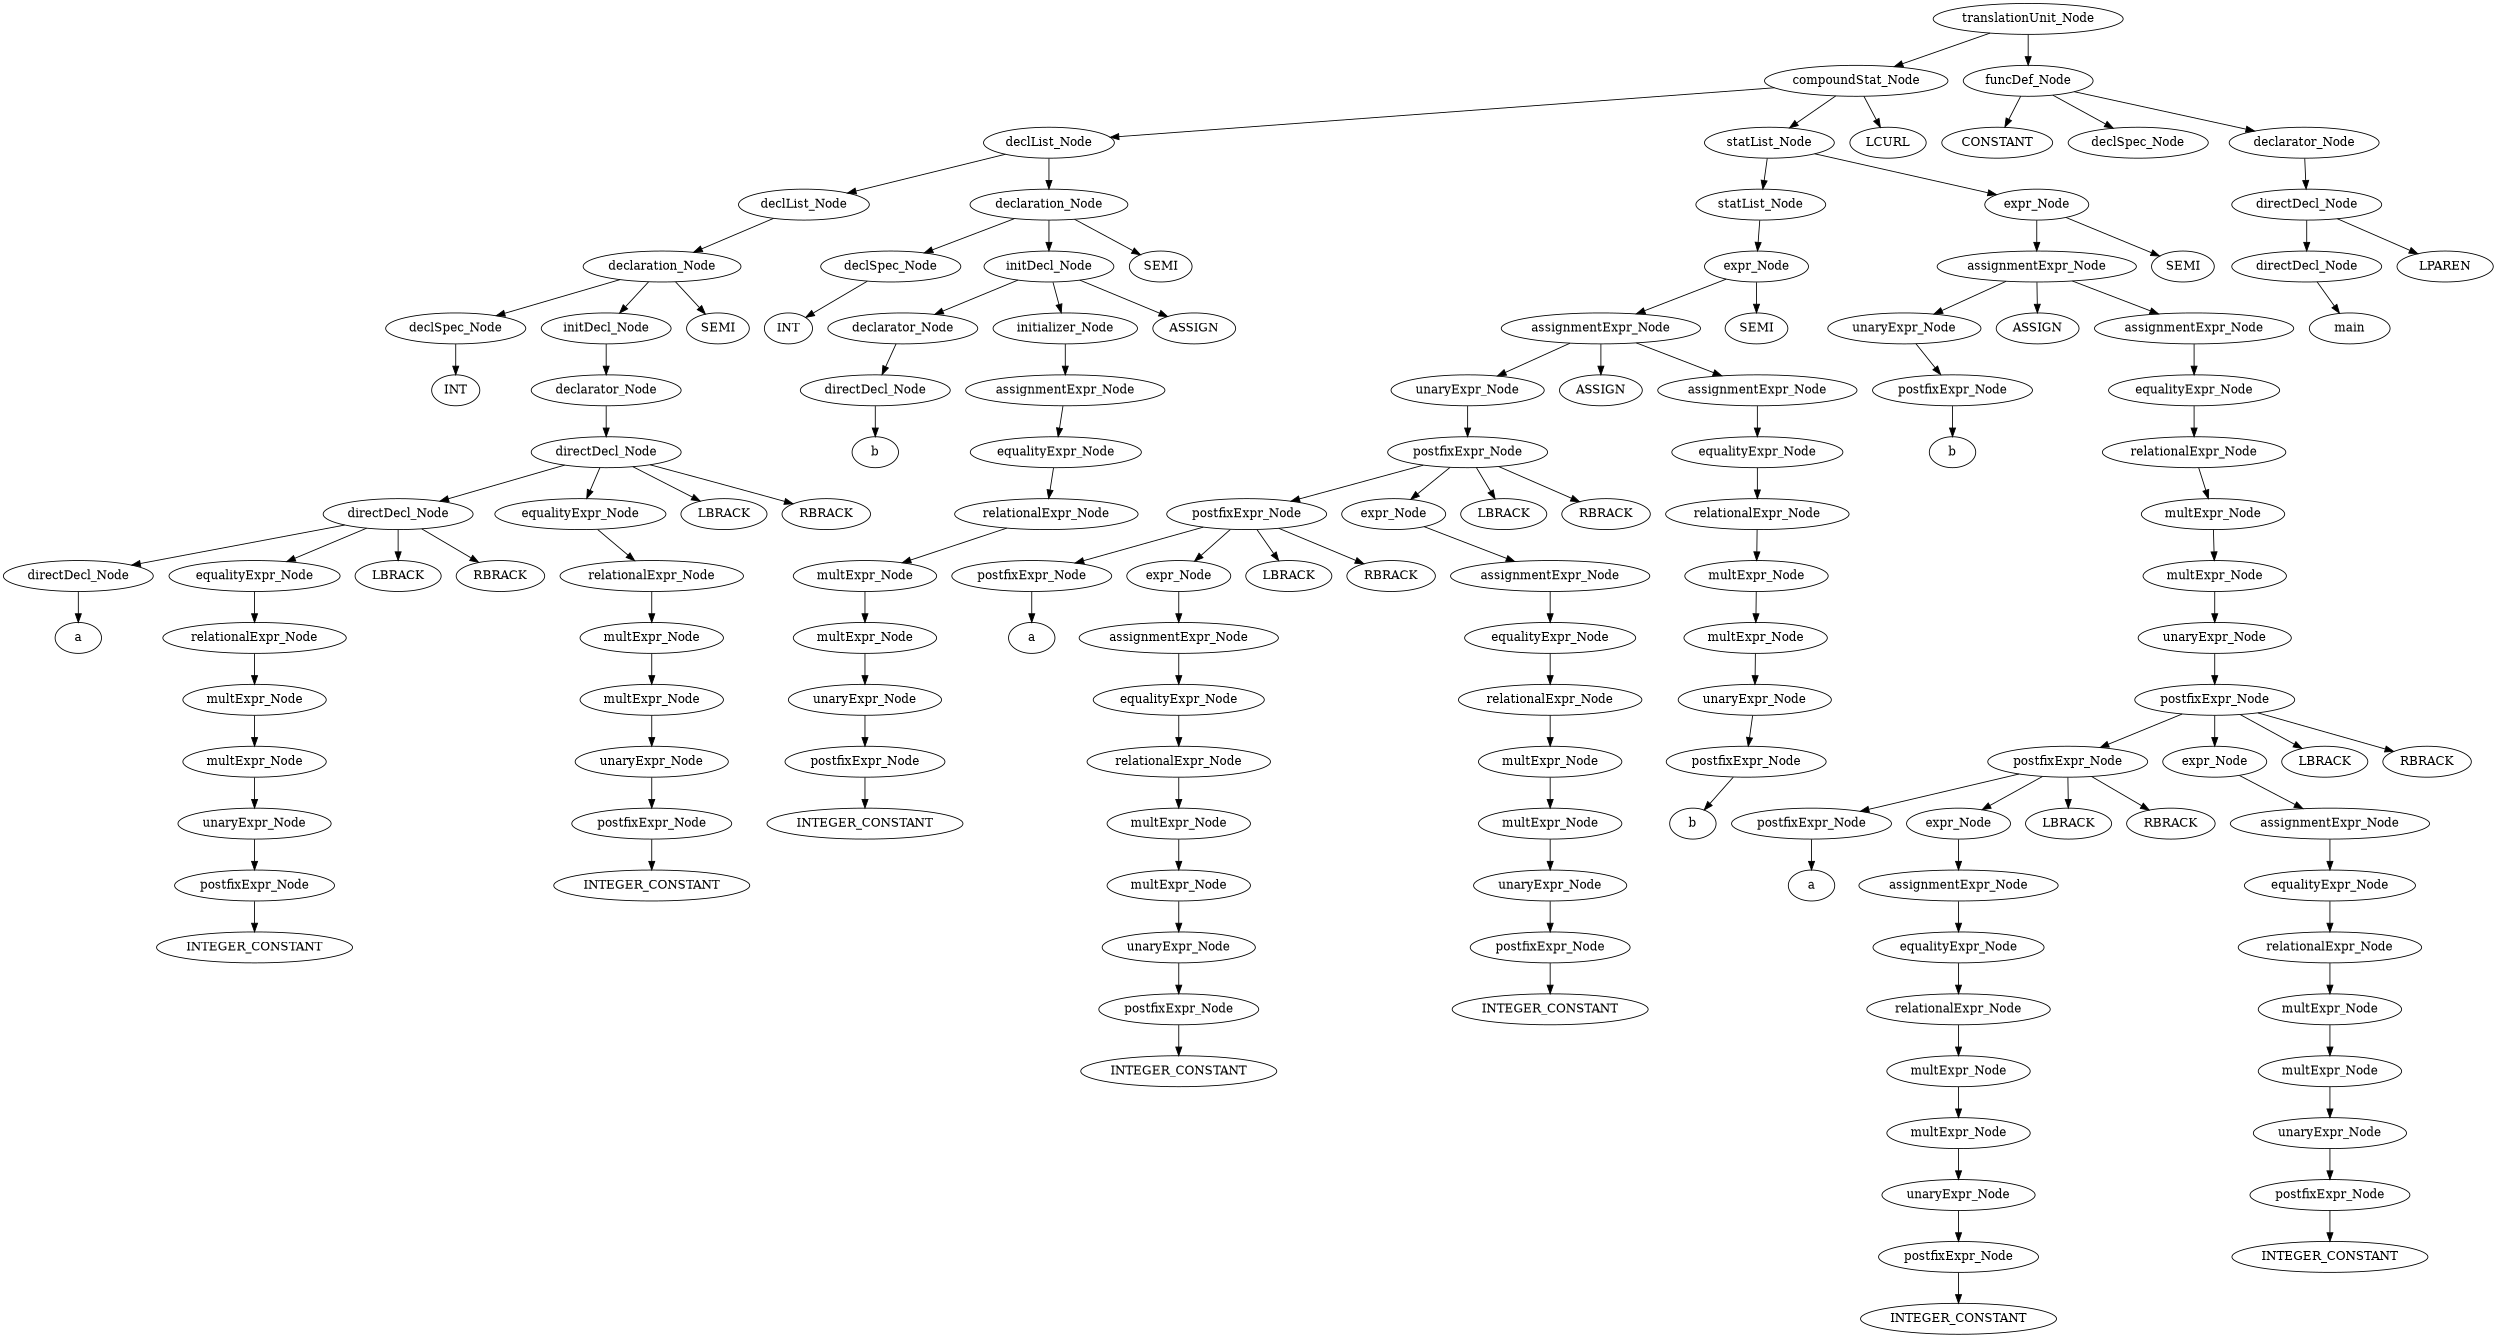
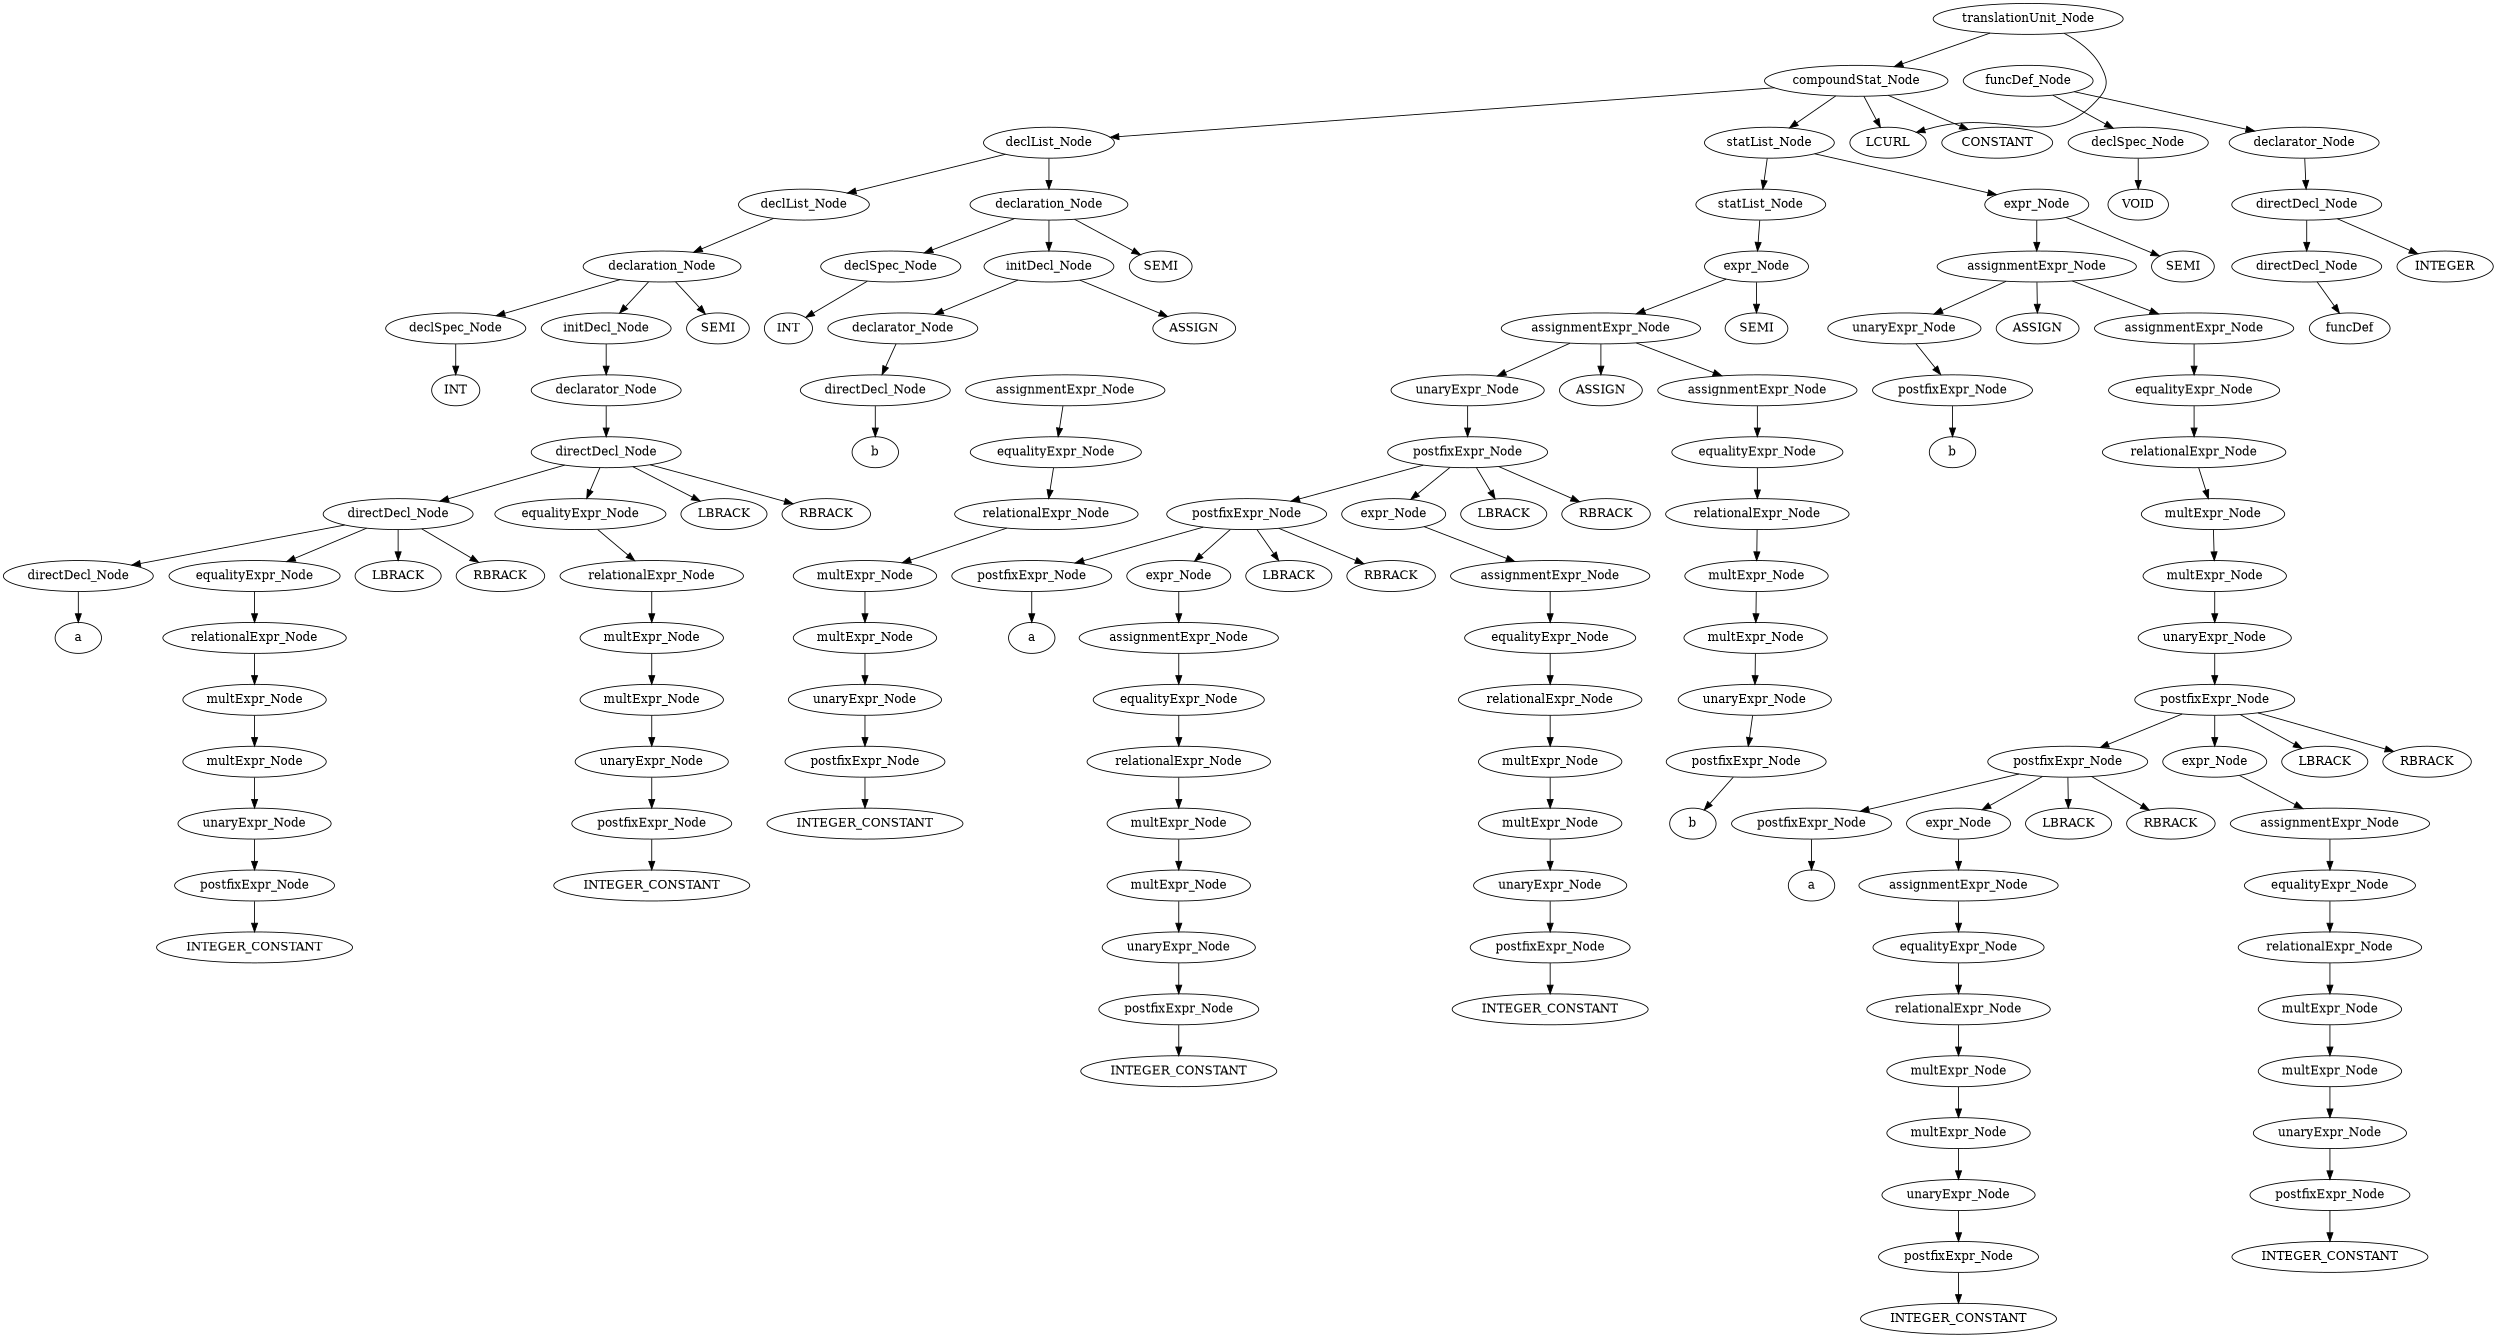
edge "translationUnit_Node" -> "funcDef_Node": now "translationUnit_Node" -> "LCURL"
edge "funcDef_Node" -> "CONSTANT": now "compoundStat_Node" -> "CONSTANT"
node "VOID": added
node "LPAREN": label "LPAREN" -> "INTEGER"
node "initializer_Node": removed
node "main": label "main" -> "funcDef"
